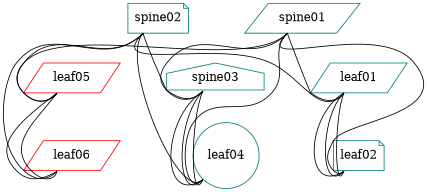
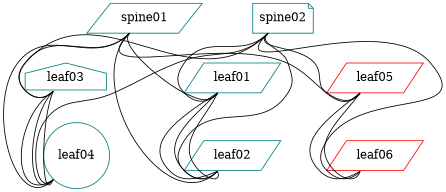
node "spine03": label "spine03" -> "leaf03"
edge "spine02" -- "leaf02": added
node "leaf02": shape note -> parallelogram
